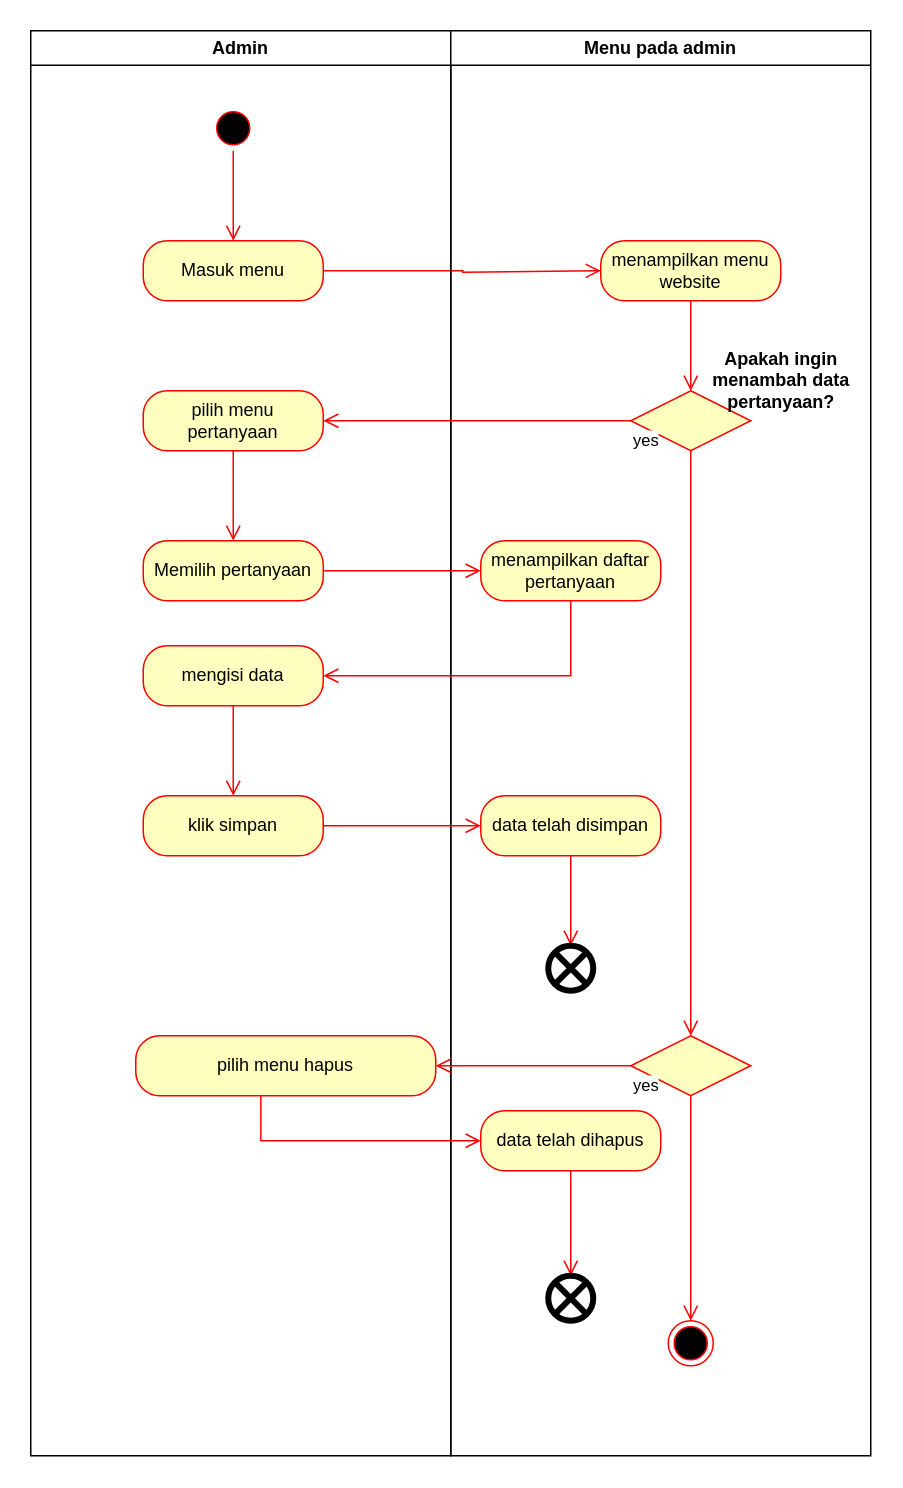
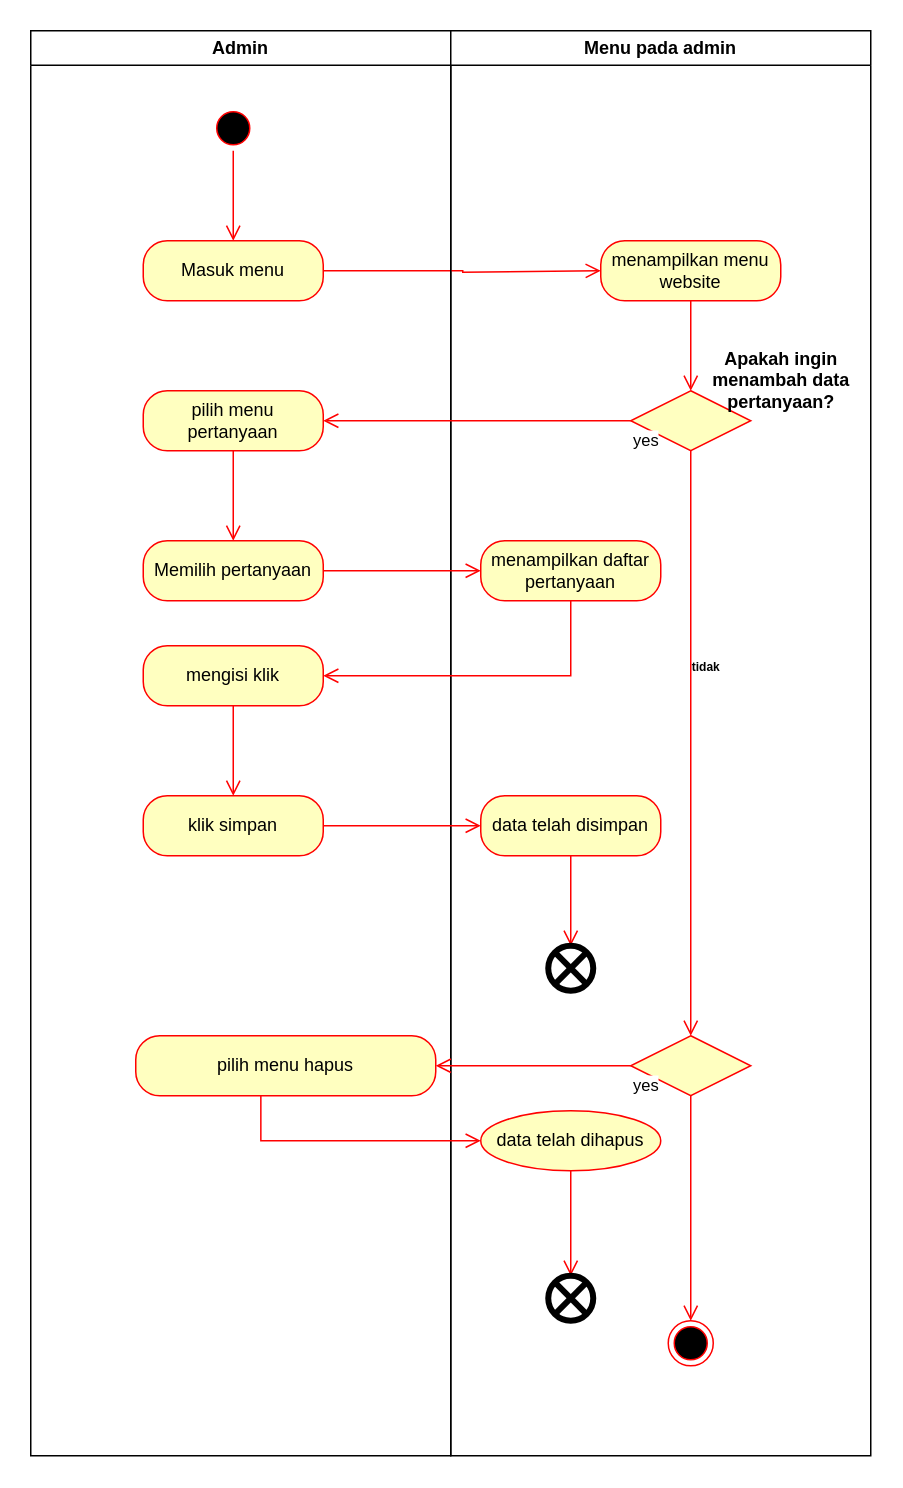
node "tidak": added
node "mengisi data": label "mengisi data" -> "mengisi klik"
node "data telah dihapus": shape rounded rectangle -> ellipse
